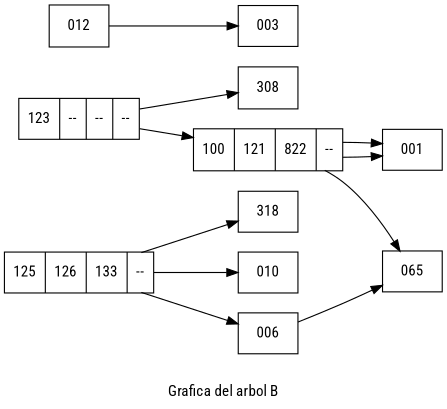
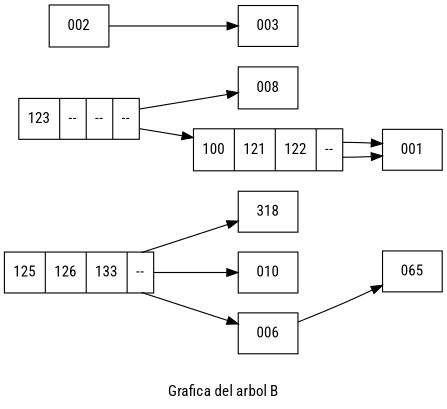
node "012": label "012" -> "002"
node "308": label "308" -> "008"
node "100": text "822" -> "122"
edge "100" -> "065": removed
